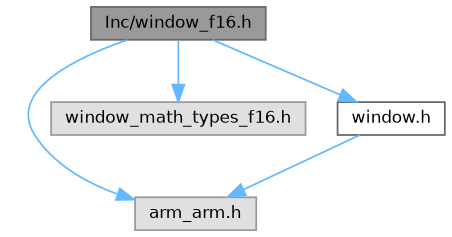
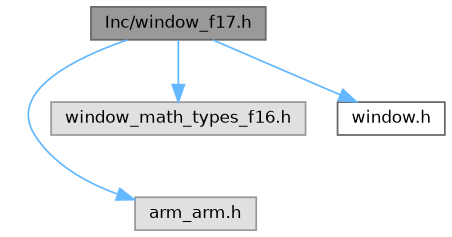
node "Inc/window_f16.h": label "Inc/window_f16.h" -> "Inc/window_f17.h"
edge "window.h" -> "arm_arm.h": removed
